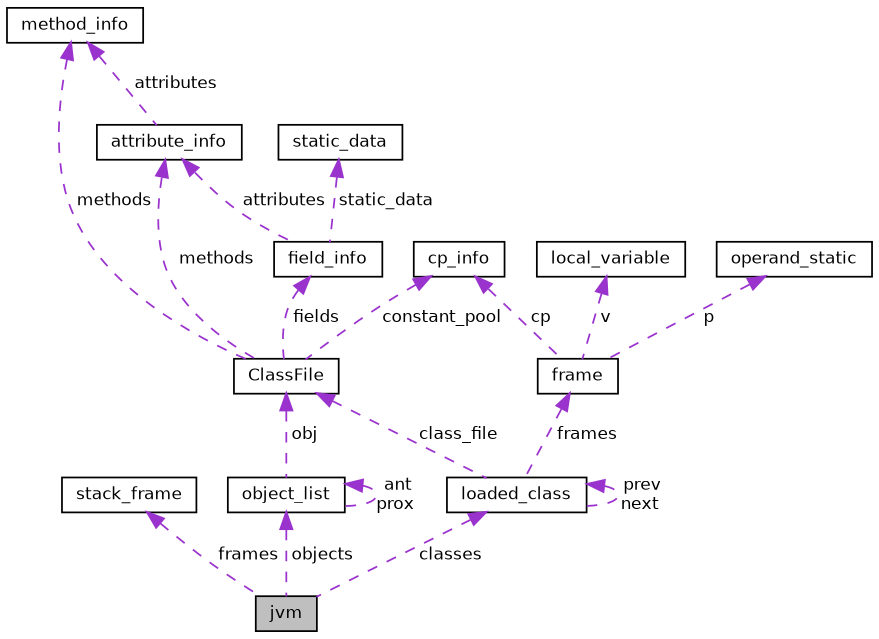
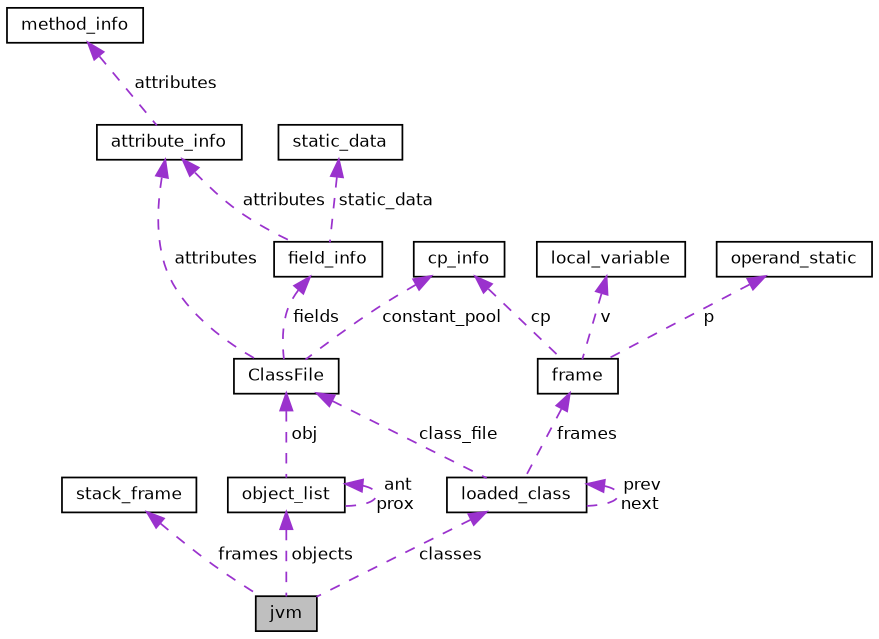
edge "ClassFile" -> "method_info": removed, label "methods"
edge "ClassFile" -> "attribute_info": label " methods" -> " attributes"
